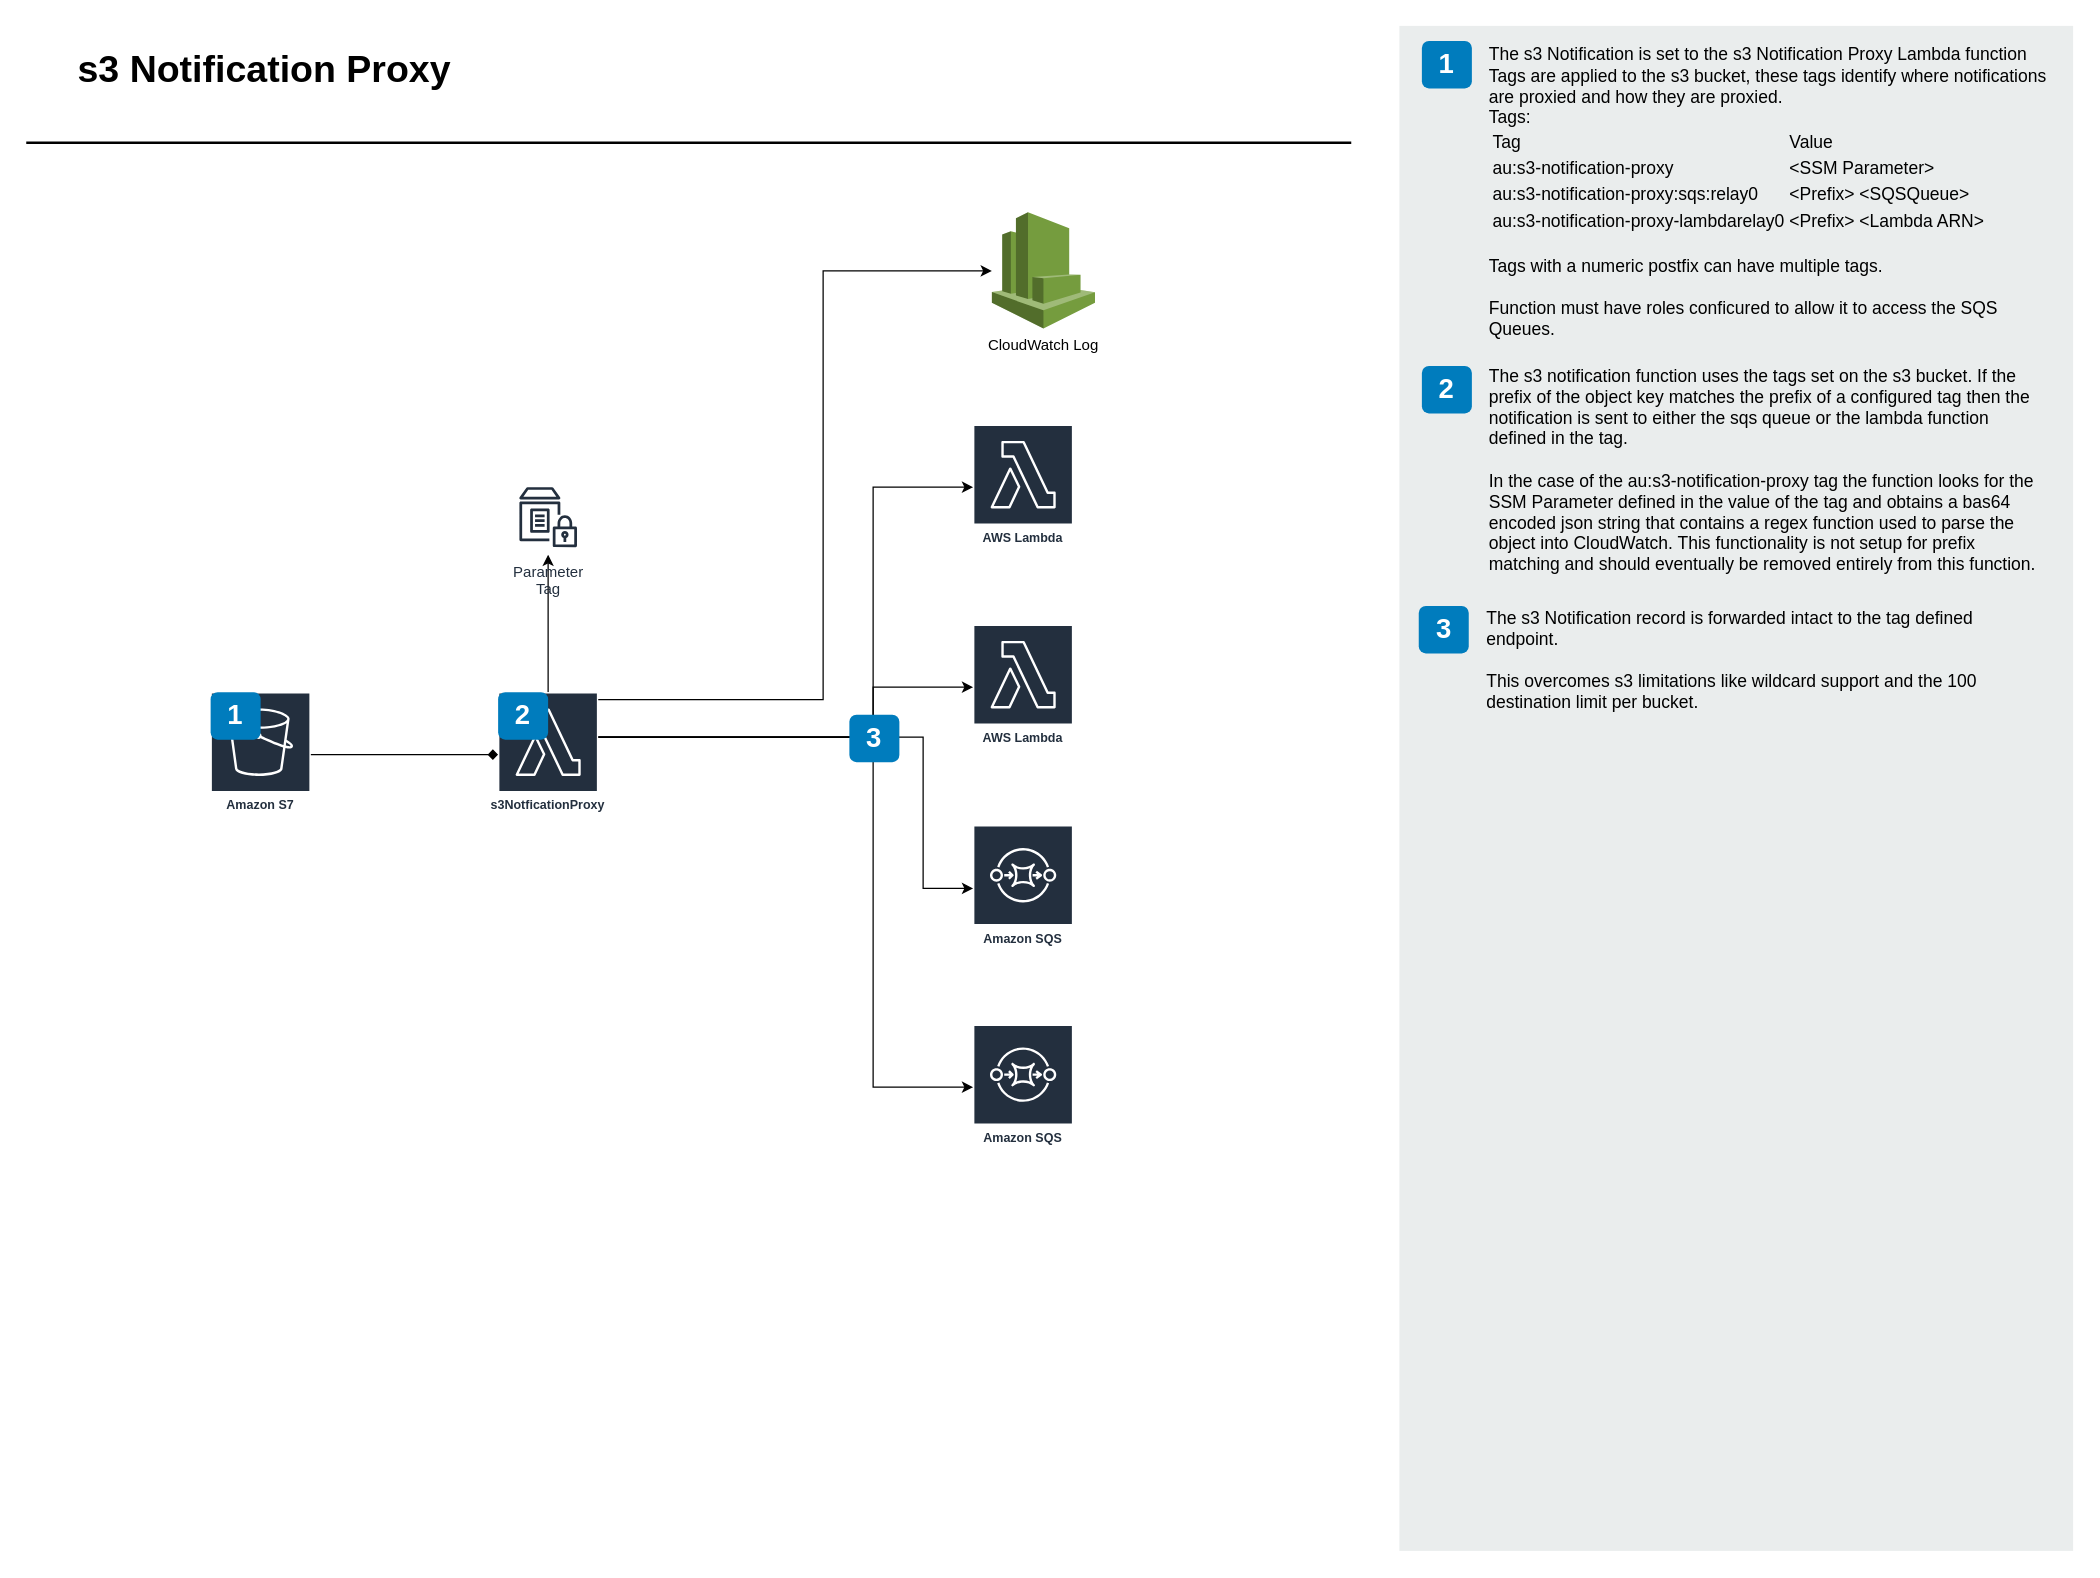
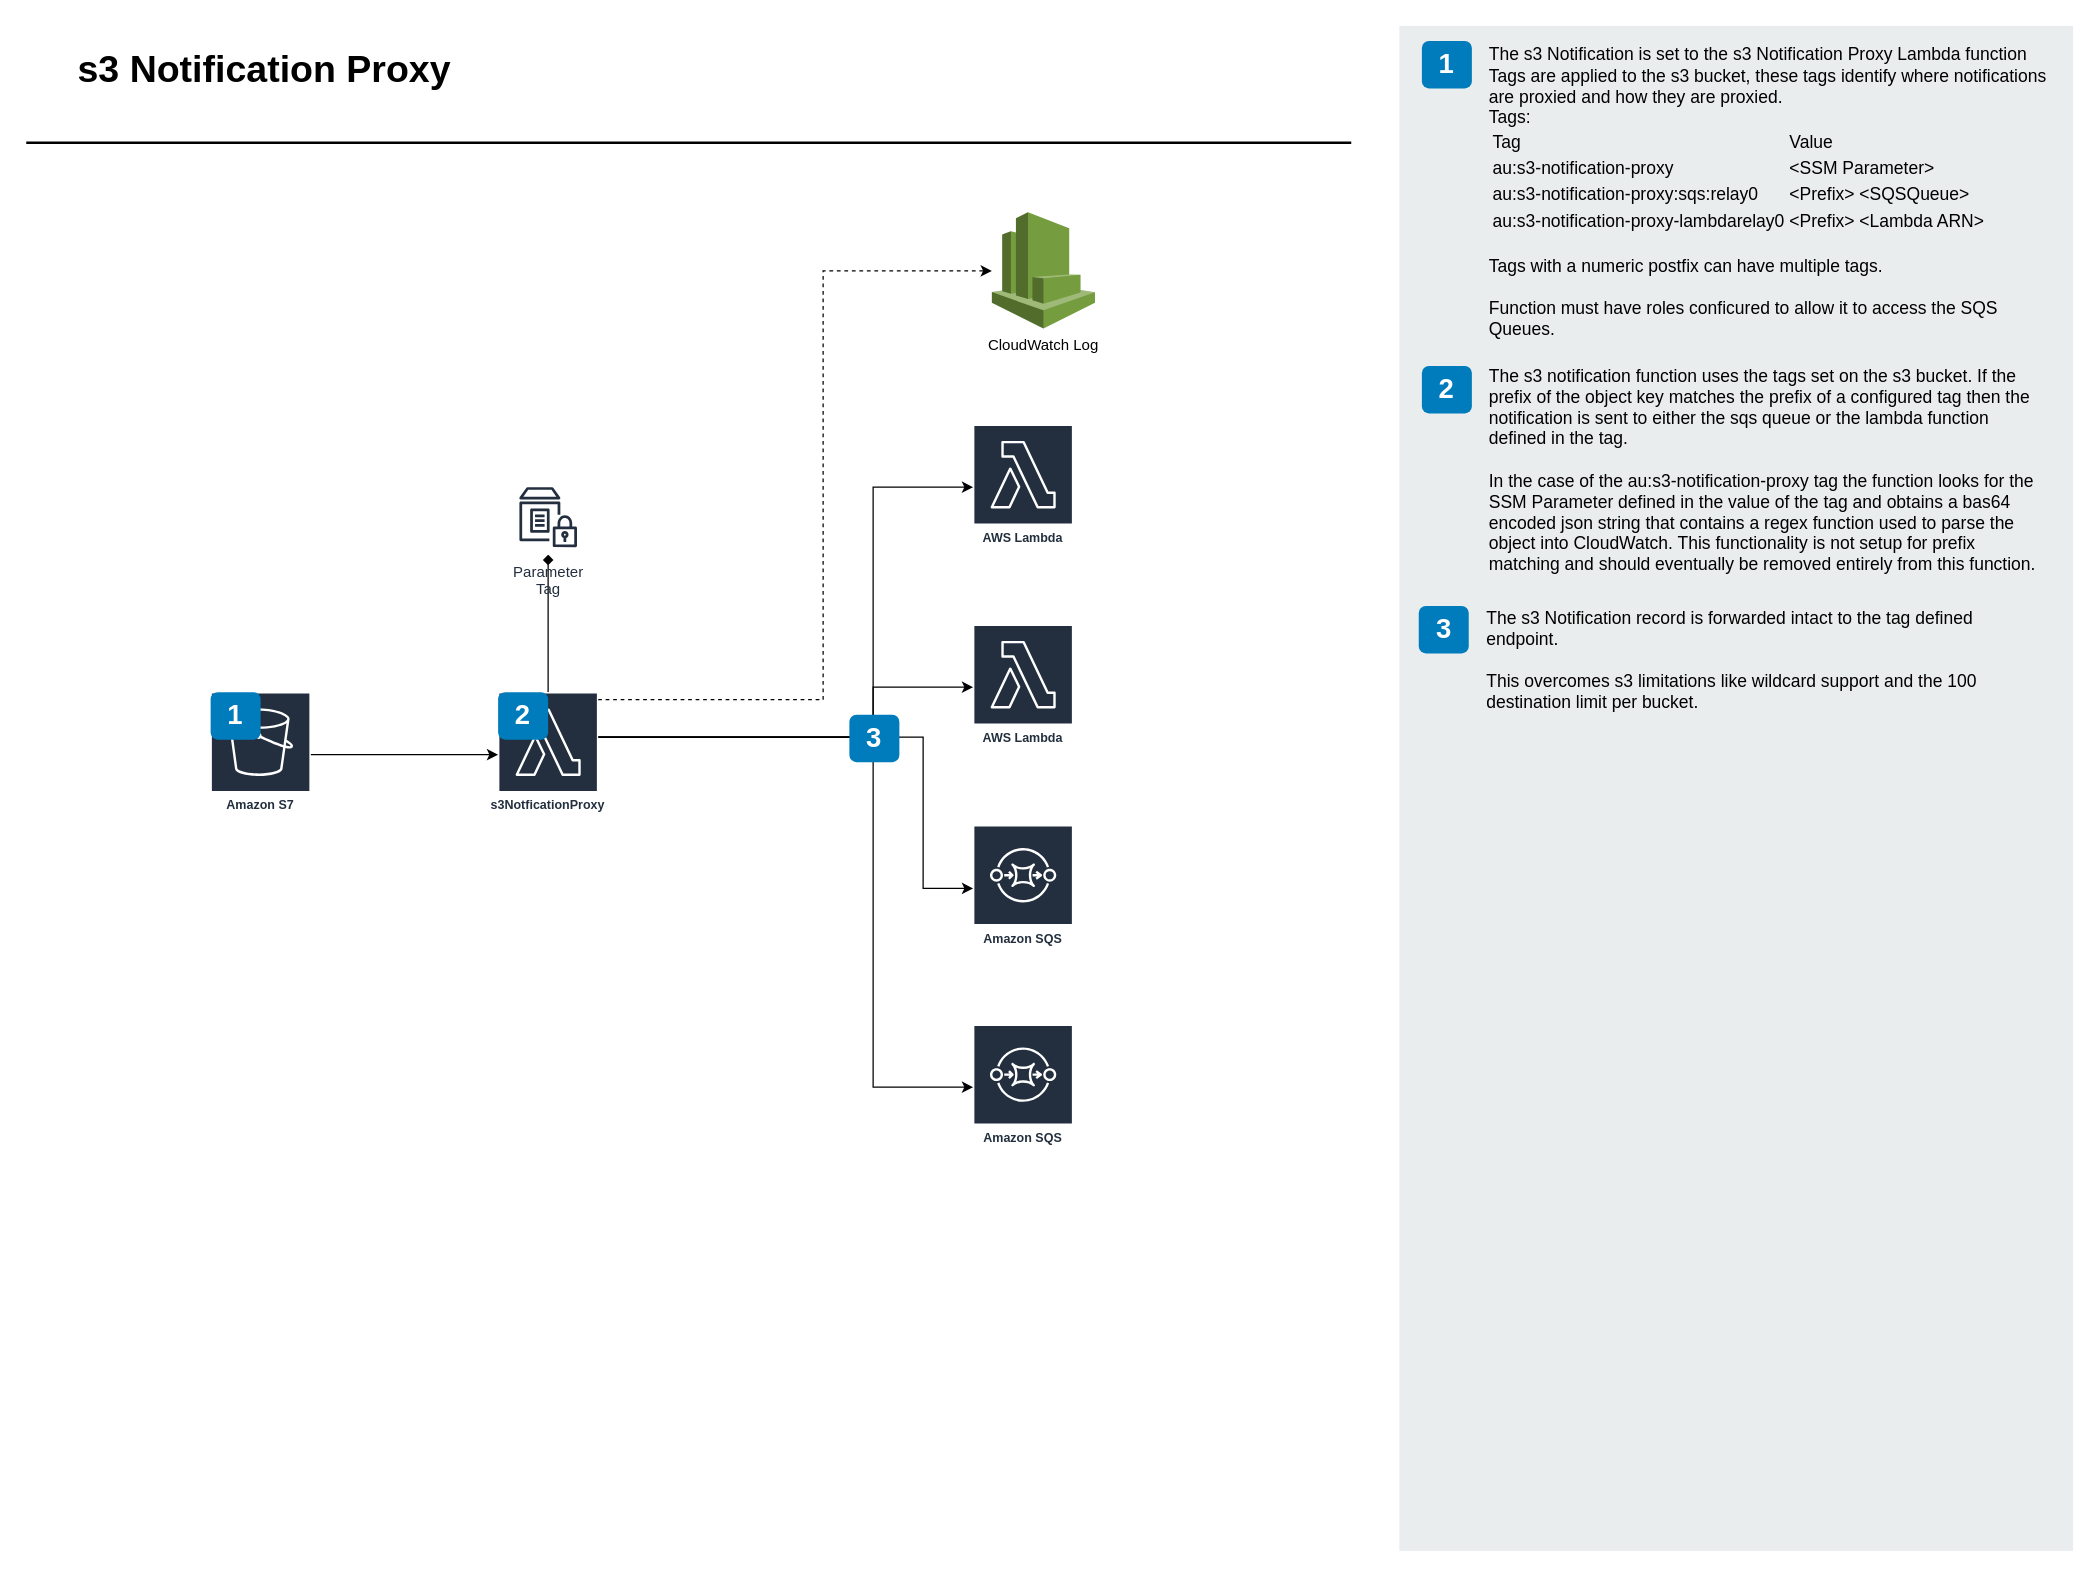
edge "s3NotficationProxy" -> "CloudWatch Log": style solid -> dashed
edge "s3NotficationProxy" -> "Parameter Tag": arrowhead classic -> diamond
edge "Amazon S7" -> "s3NotficationProxy": arrowhead diamond -> classic
